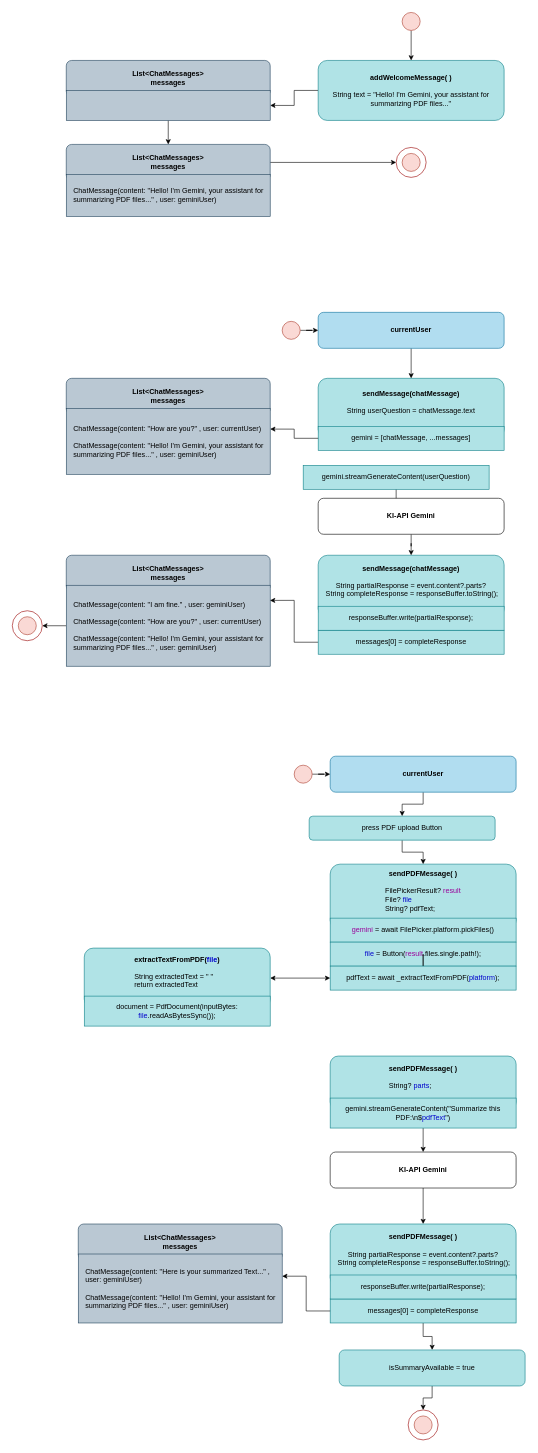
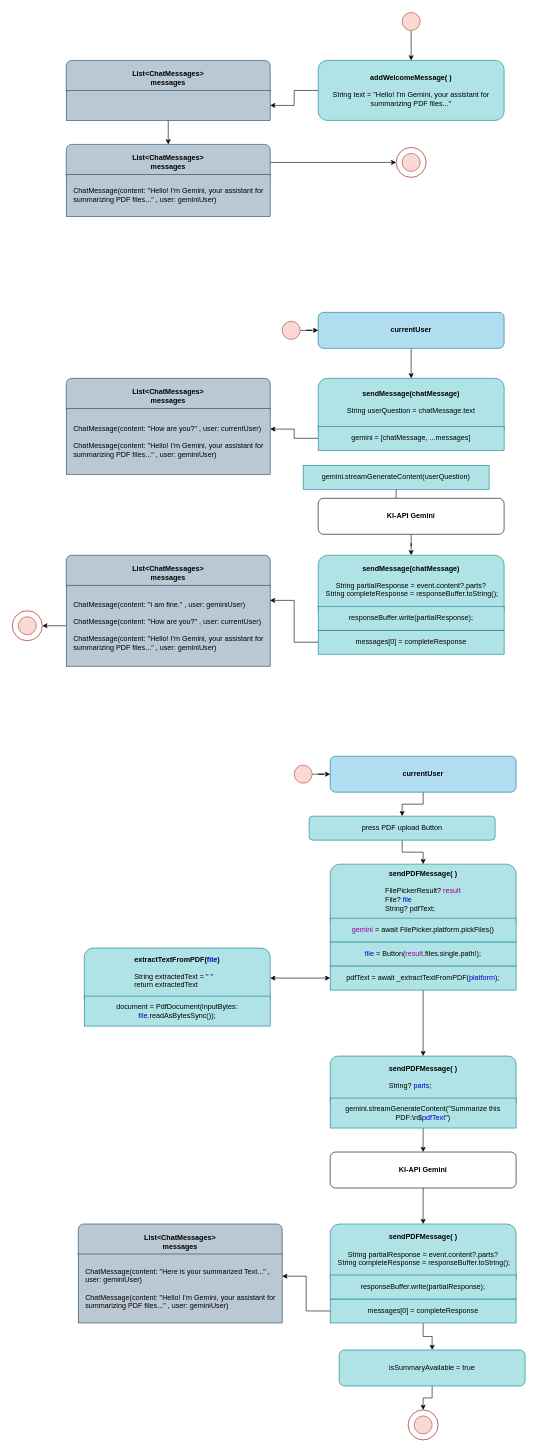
edge "pdfText = await _extractTextFromPDF(platform);" -> "file = Button(result.files.single.path!);": now "pdfText = await _extractTextFromPDF(platform);" -> "sendPDFMessage( ) String? parts;"
